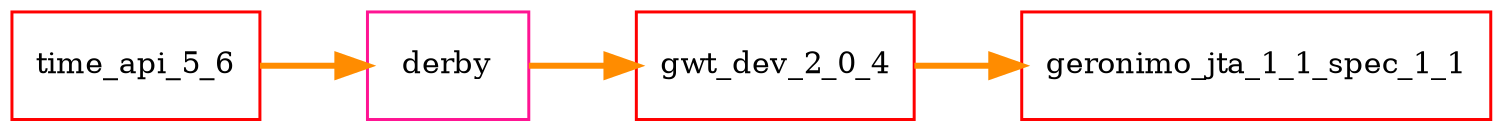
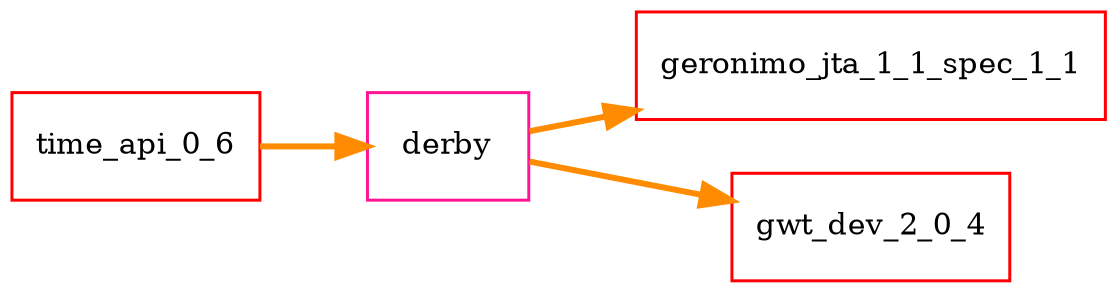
node "time_api_5_6": label "time_api_5_6" -> "time_api_0_6"
edge "gwt_dev_2_0_4" -> "geronimo_jta_1_1_spec_1_1": now "derby" -> "geronimo_jta_1_1_spec_1_1"
